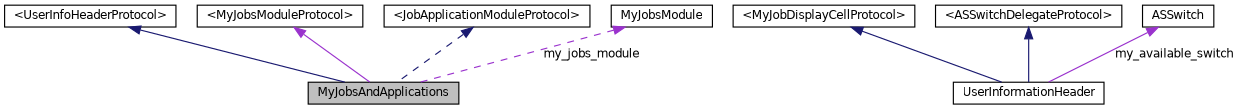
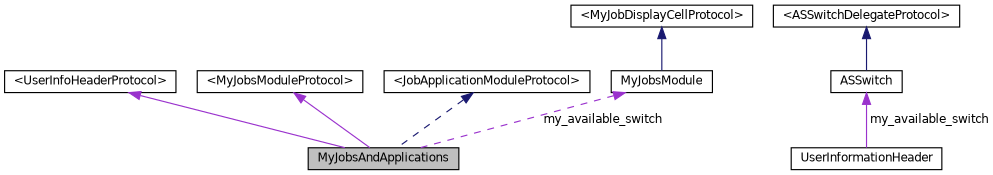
edge "MyJobsAndApplications" -> "MyJobsModule": label " my_jobs_module" -> " my_available_switch"
edge "MyJobsAndApplications" -> "<UserInfoHeaderProtocol>": color midnightblue -> darkorchid3
edge "UserInformationHeader" -> "<MyJobDisplayCellProtocol>": now "MyJobsModule" -> "<MyJobDisplayCellProtocol>"
edge "UserInformationHeader" -> "<ASSwitchDelegateProtocol>": now "ASSwitch" -> "<ASSwitchDelegateProtocol>"
